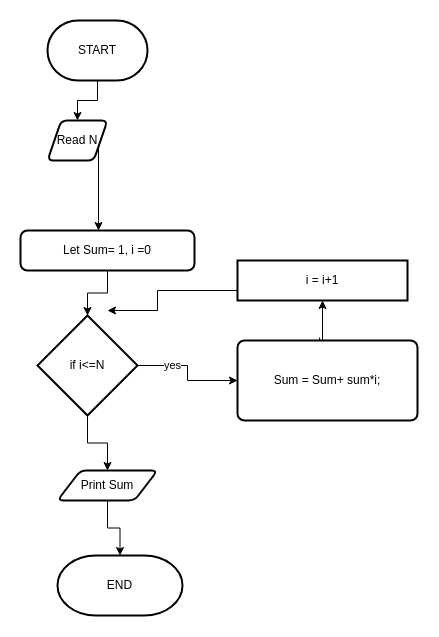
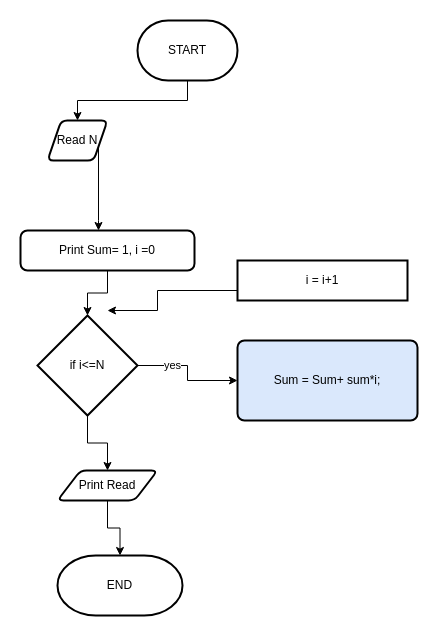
node "START": moved (98, 51) -> (188, 51)
node "Let Sum= 1, i =0": label "Let Sum= 1, i =0" -> "Print Sum= 1, i =0"
edge "Sum = Sum+ sum*i;" -> "i = i+1": removed
node "Sum = Sum+ sum*i;": fillcolor #ffffff -> #dae8fc
node "Print Sum": label "Print Sum" -> "Print Read"
